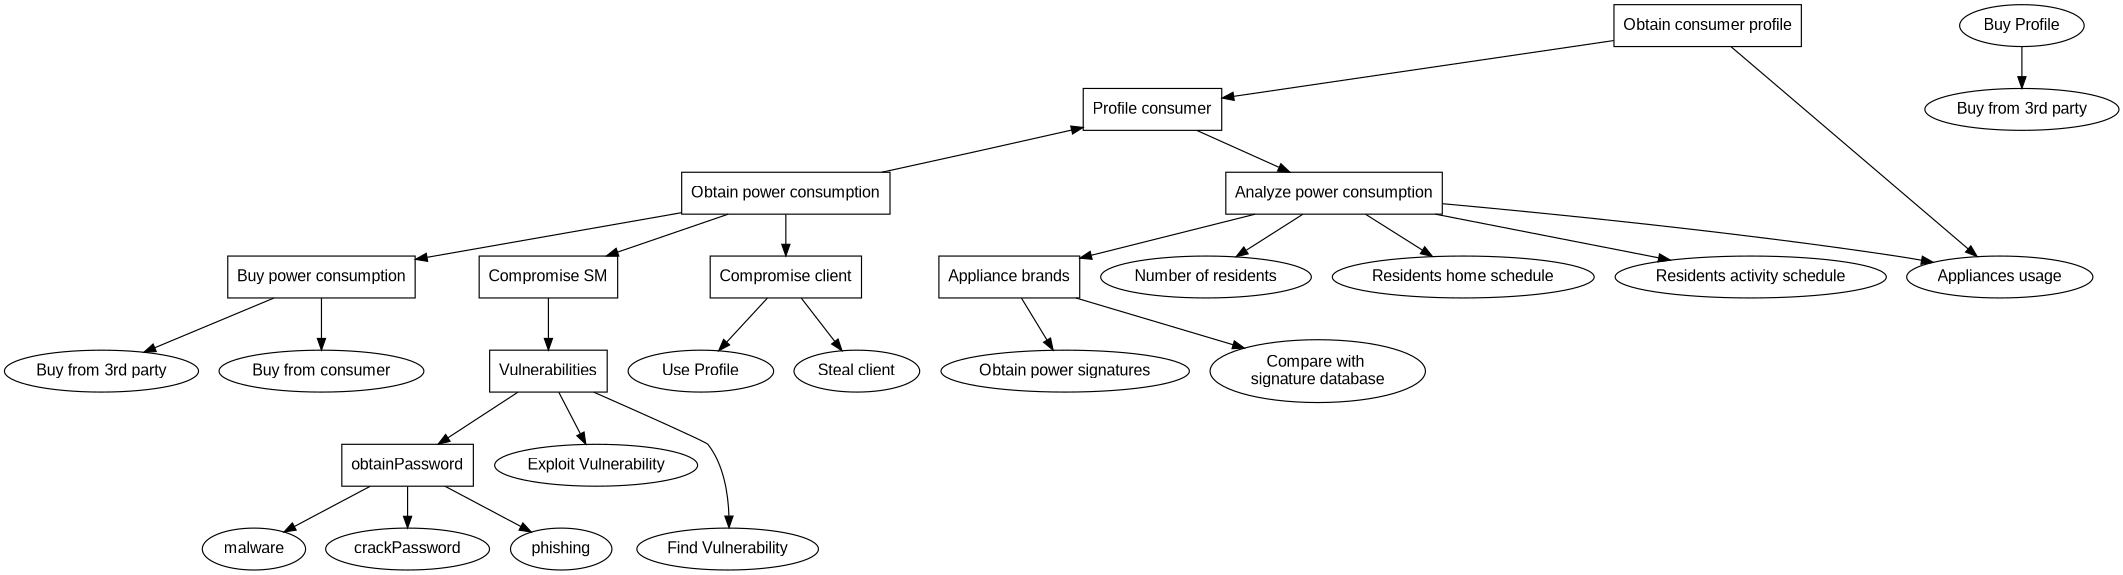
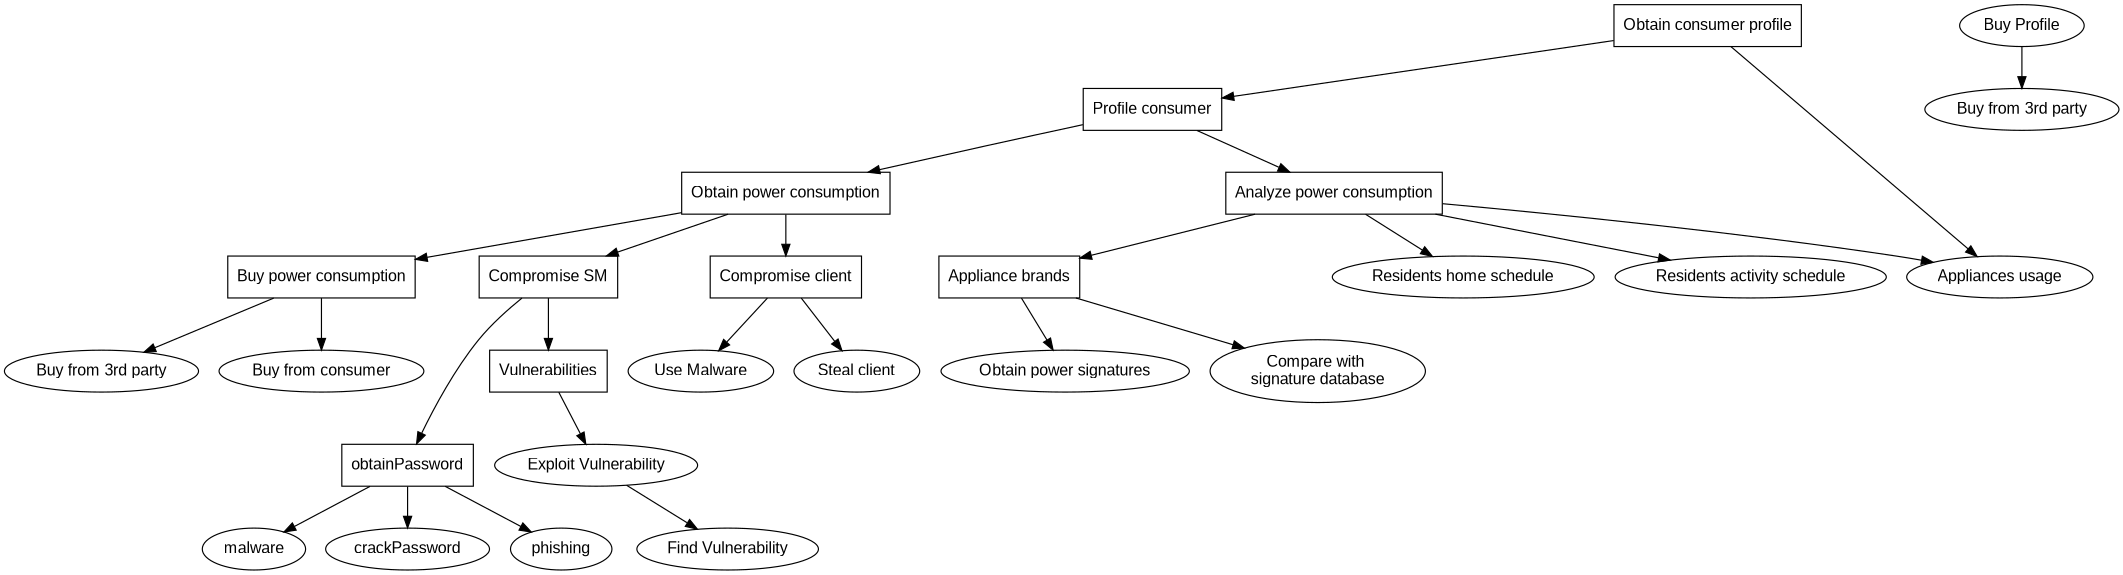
edge "Obtain power consumption" -> "Profile consumer": reversed
node "Number of residents": removed
node "Use Profile": label "Use Profile" -> "Use Malware"
edge "Vulnerabilities" -> "obtainPassword": now "Compromise SM" -> "obtainPassword"
edge "Vulnerabilities" -> "Find Vulnerability": now "Exploit Vulnerability" -> "Find Vulnerability"
